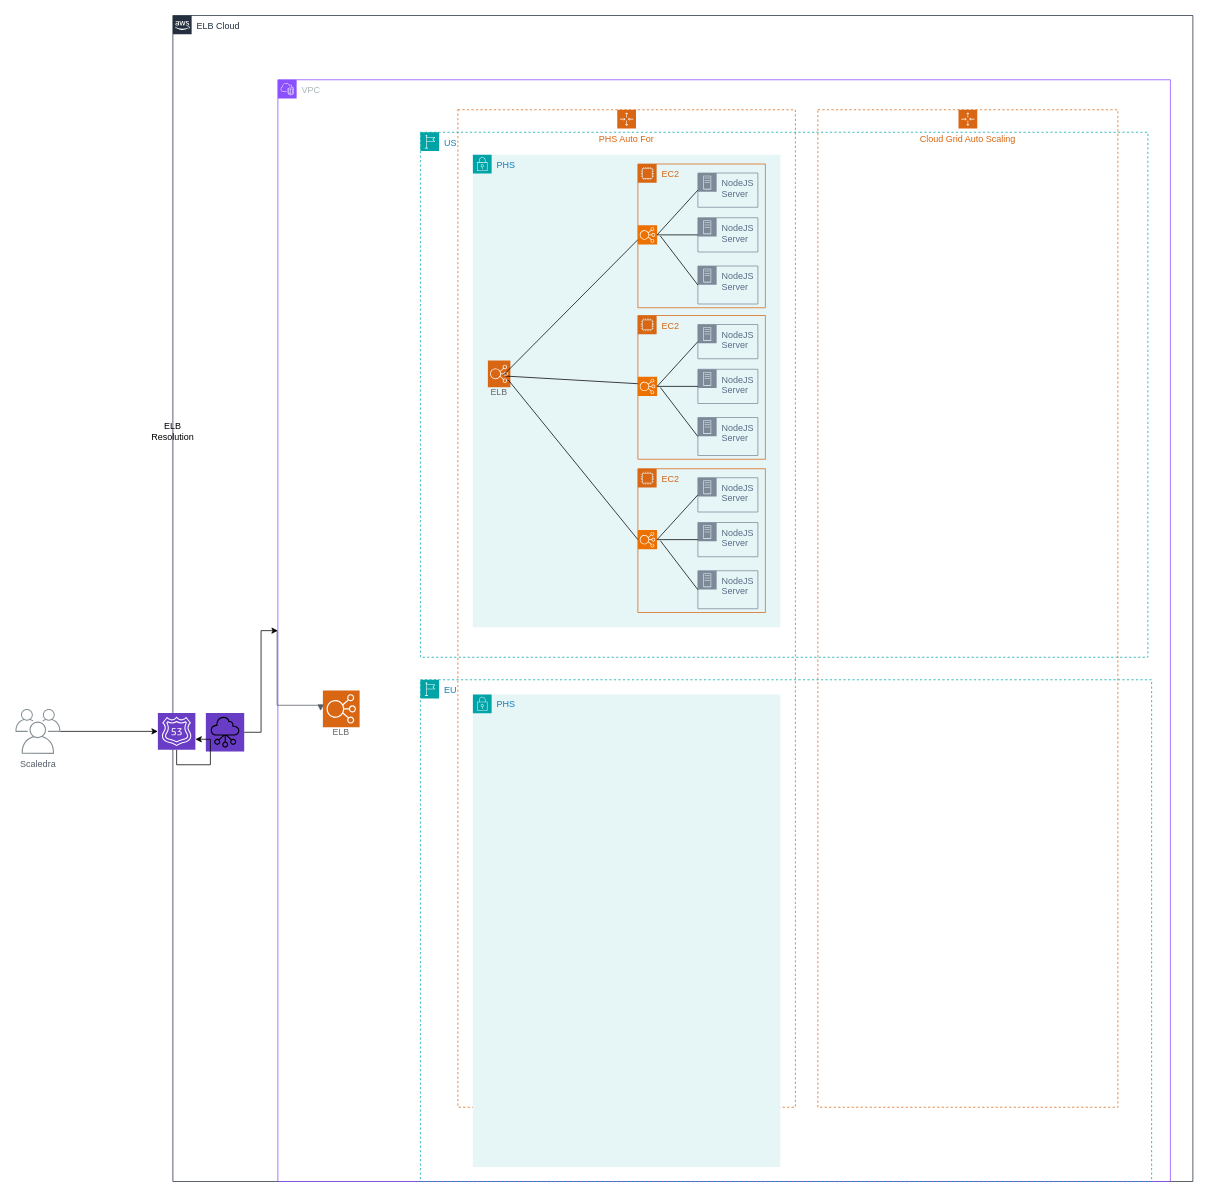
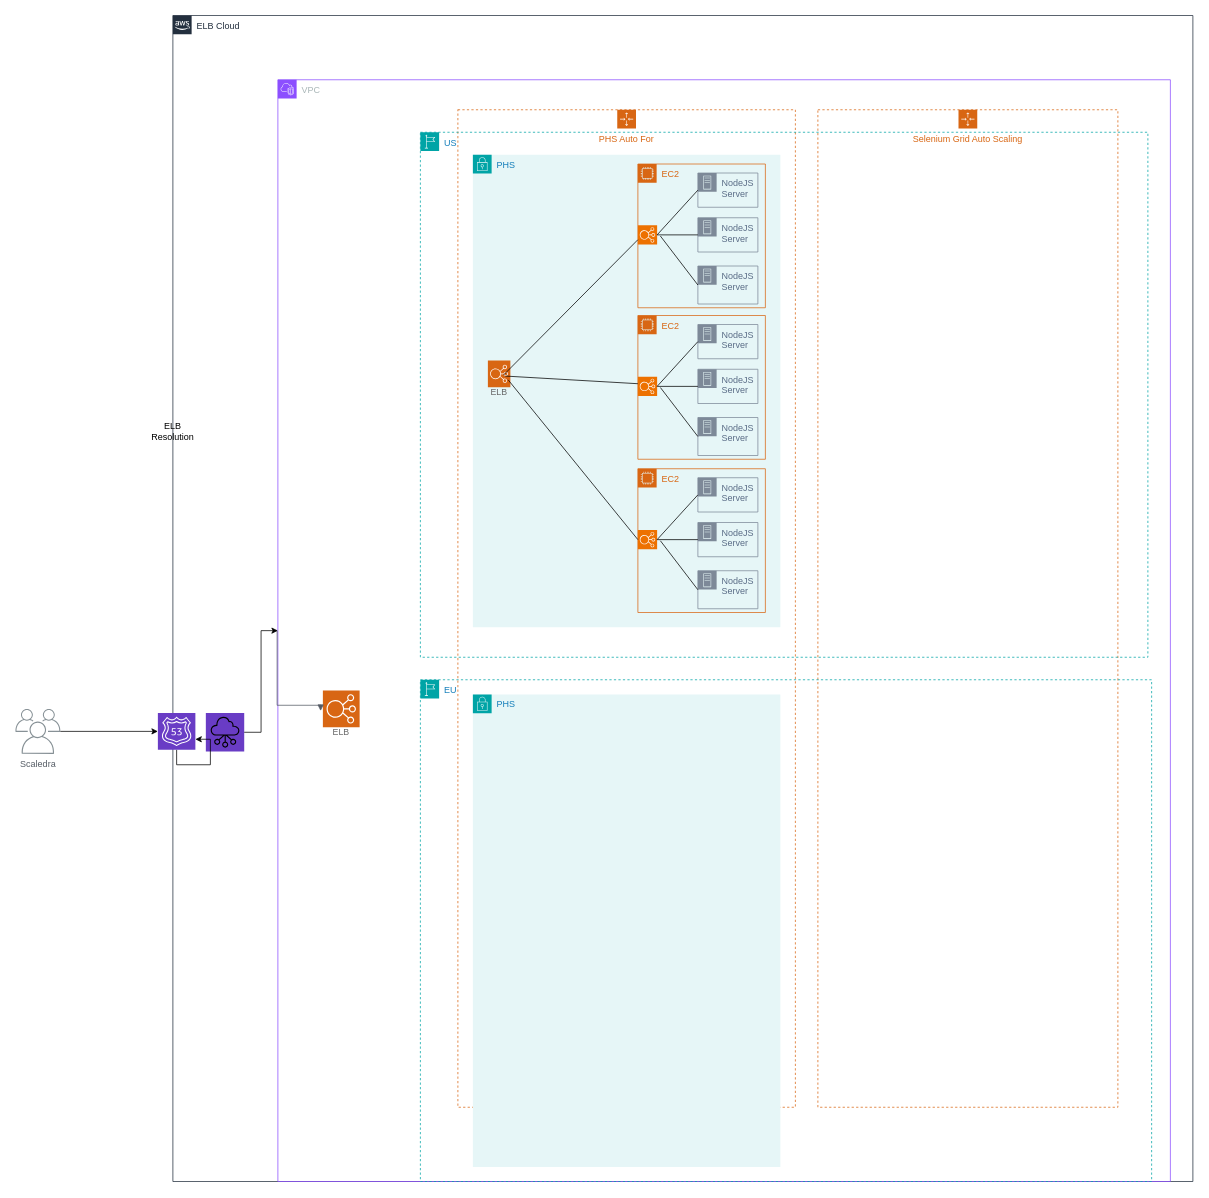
node "Cloud Grid Auto Scaling": label "Cloud Grid Auto Scaling" -> "Selenium Grid Auto Scaling"
